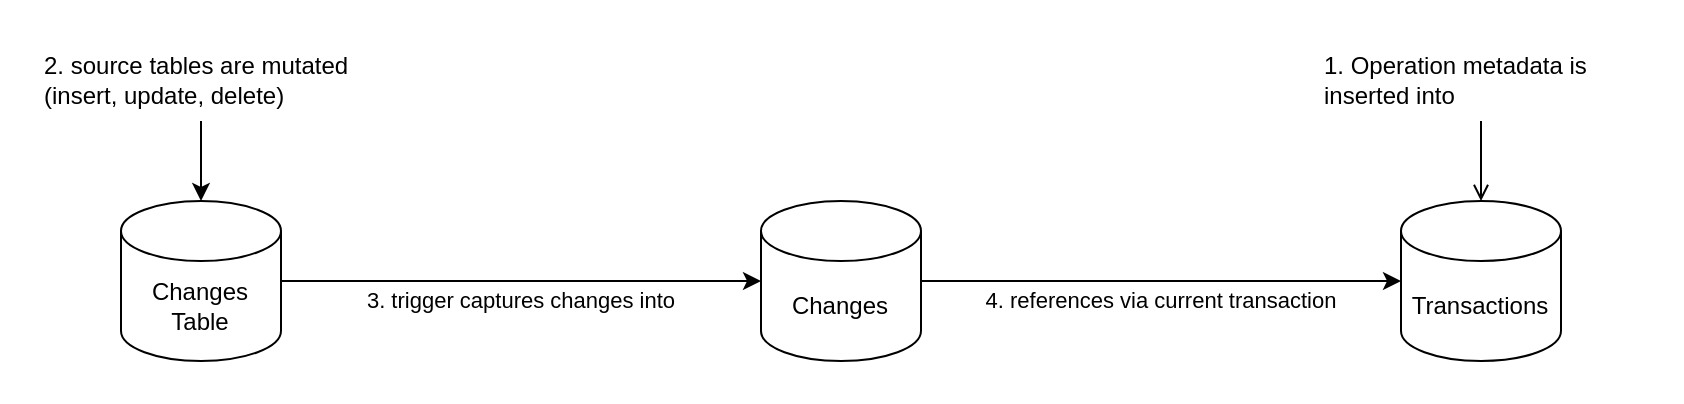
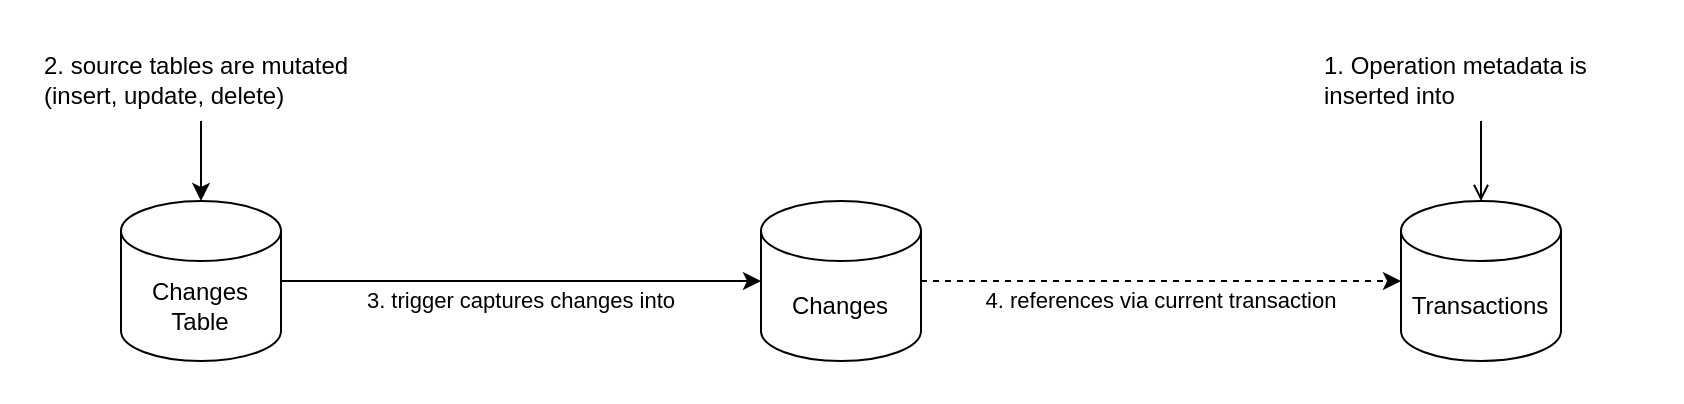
edge "Changes" -> "Transactions": style solid -> dashed
